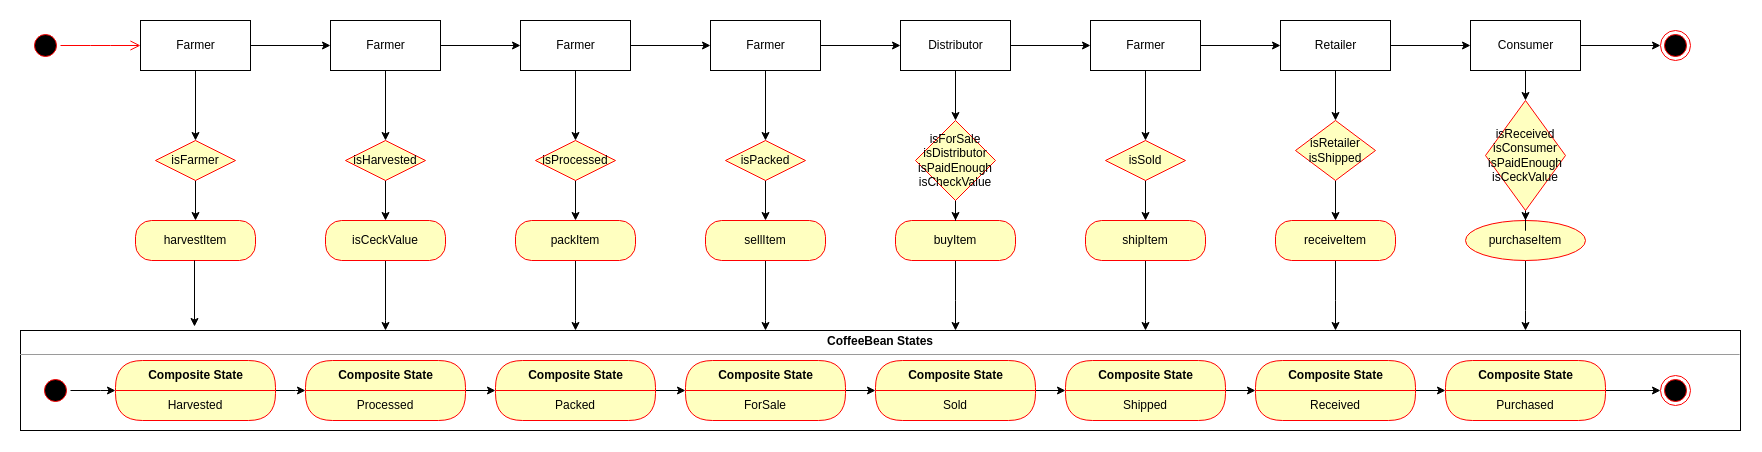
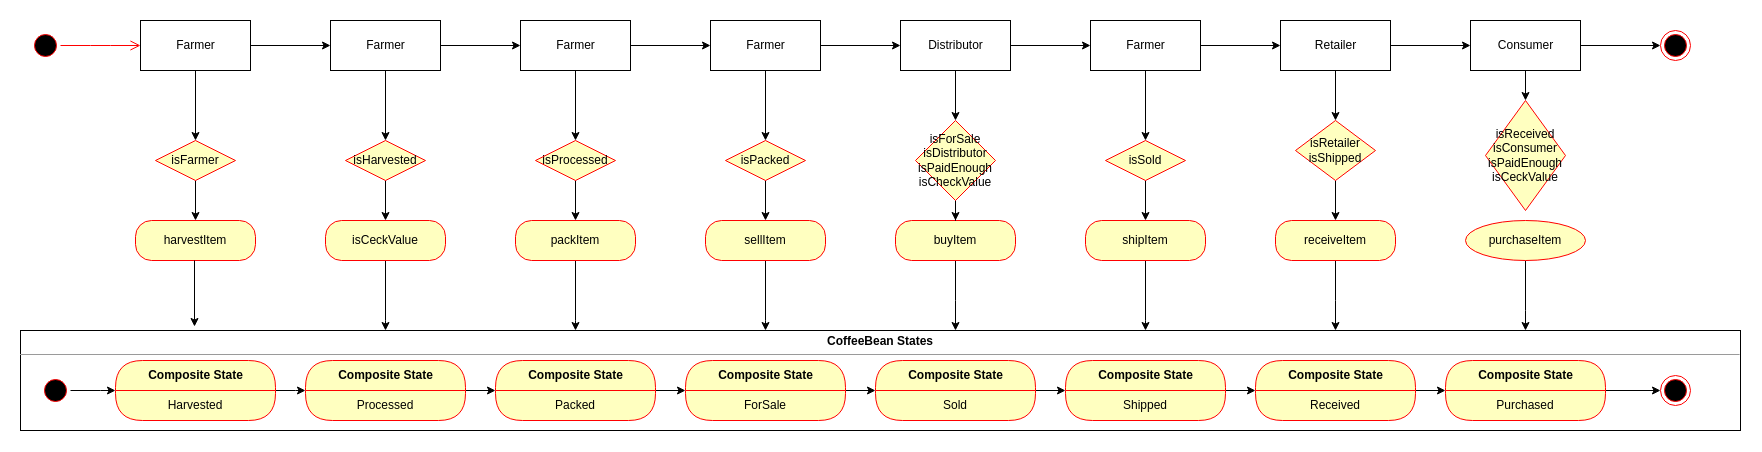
edge "isReceived isConsumer isPaidEnough isCeckValue" -> "purchaseItem": removed
